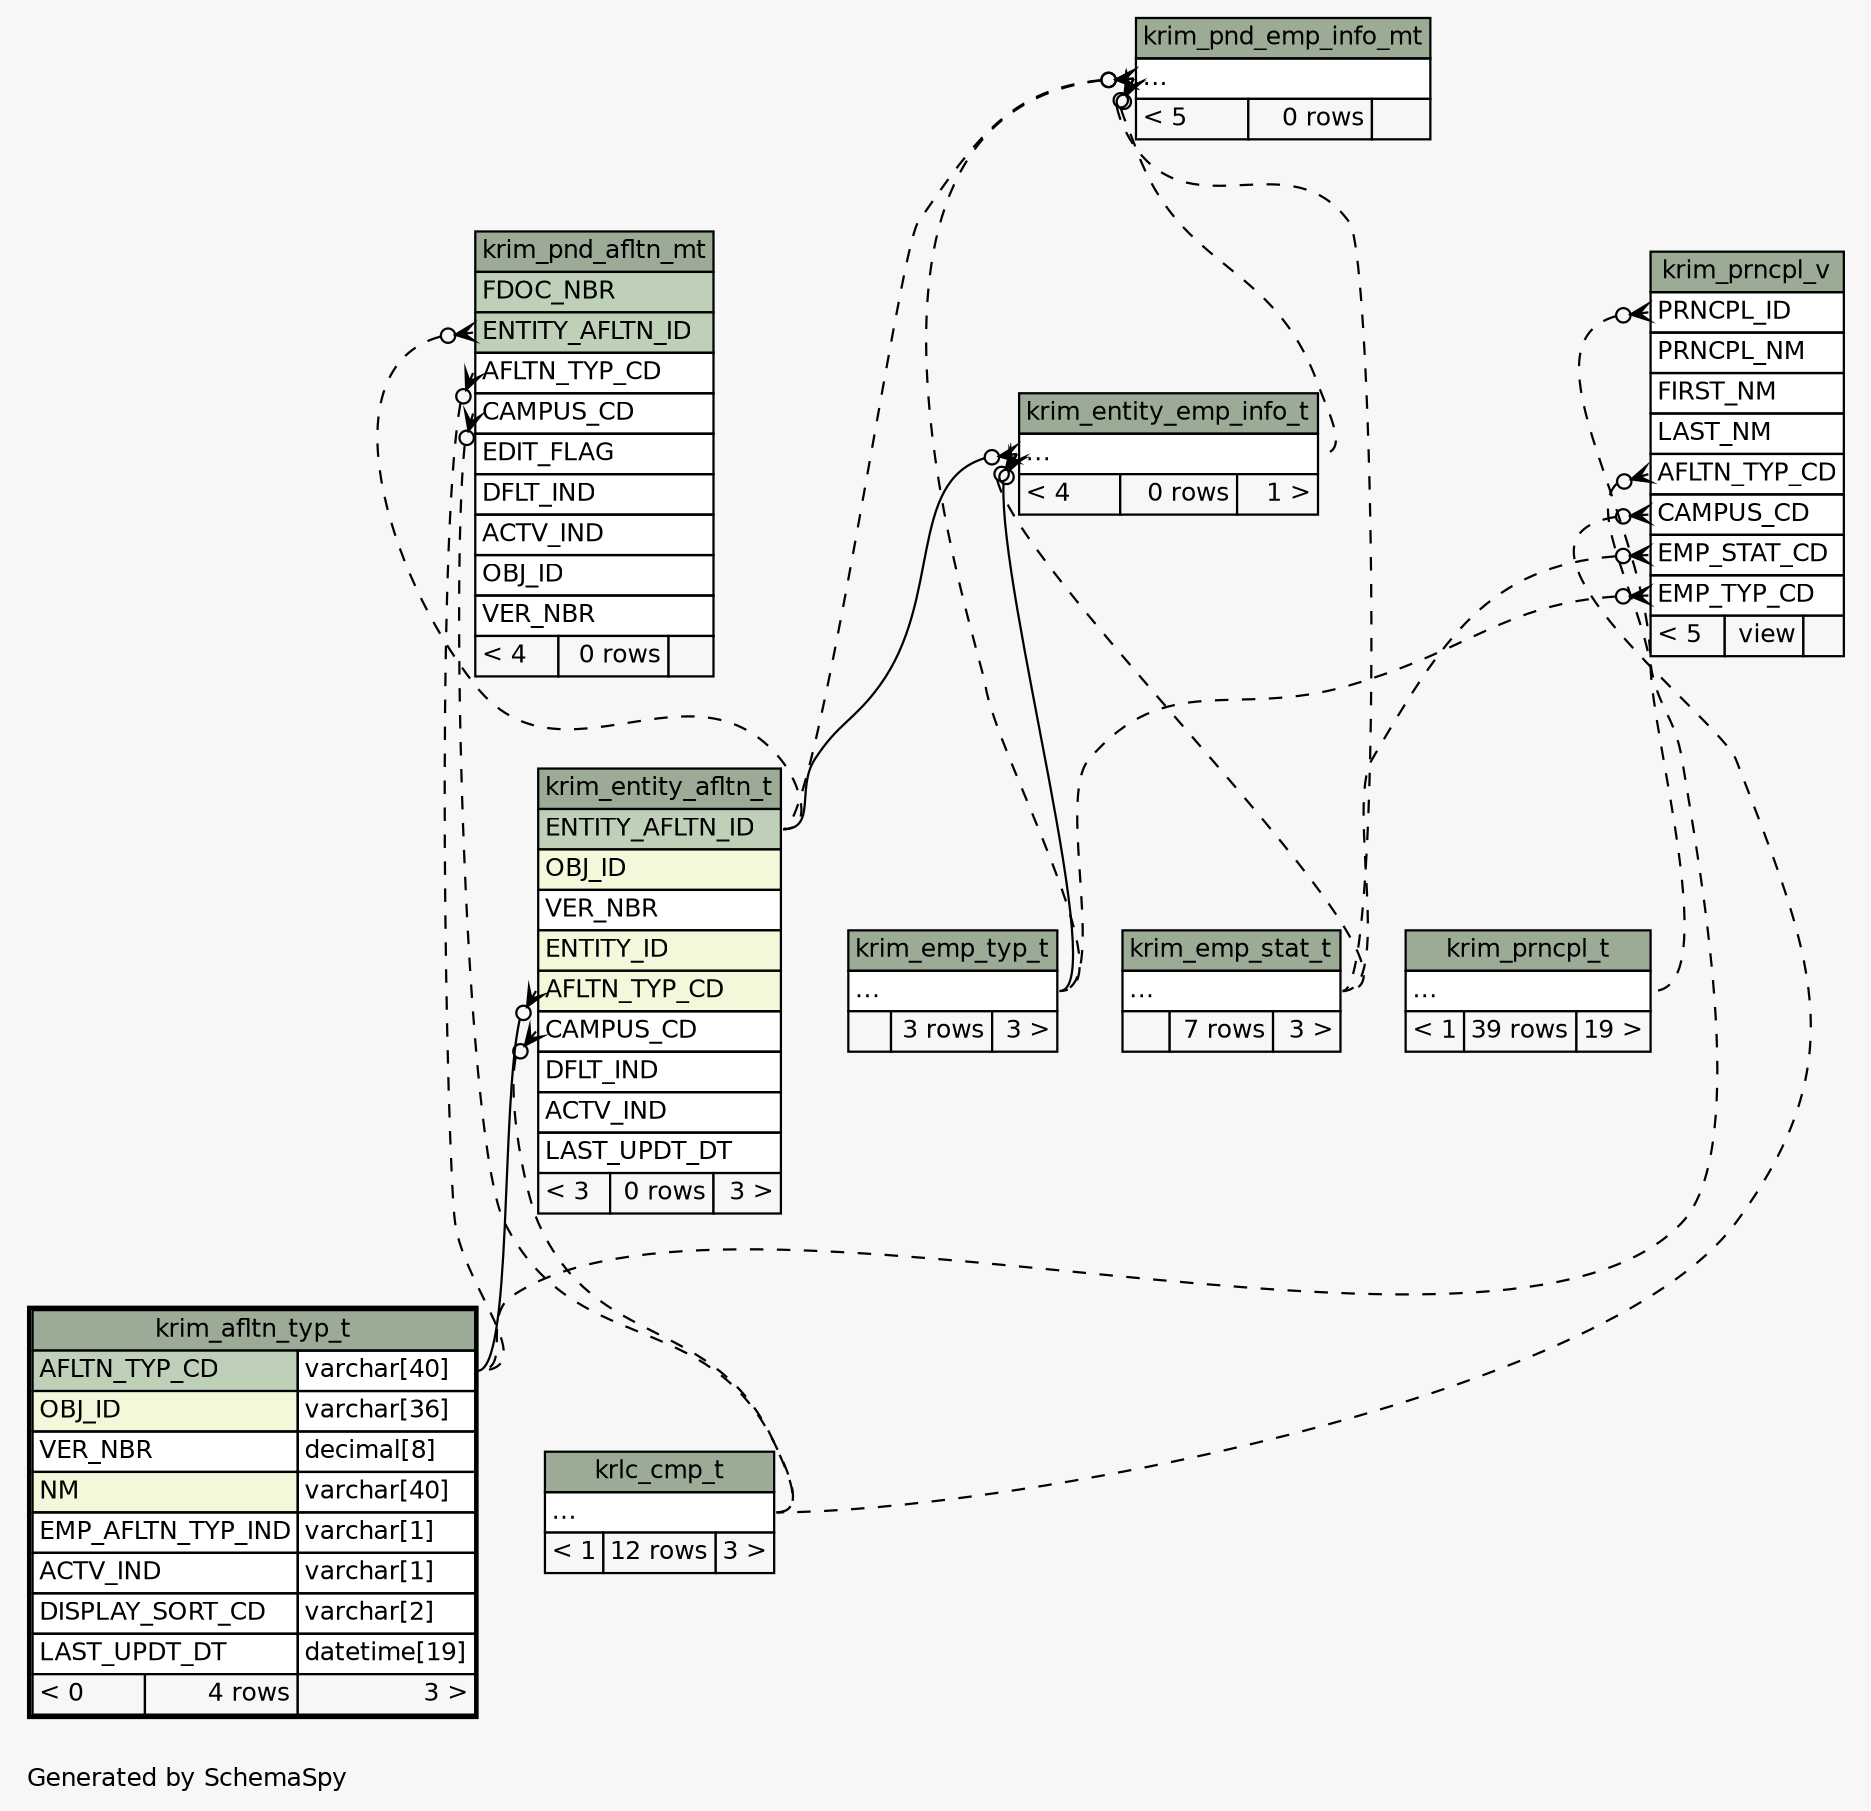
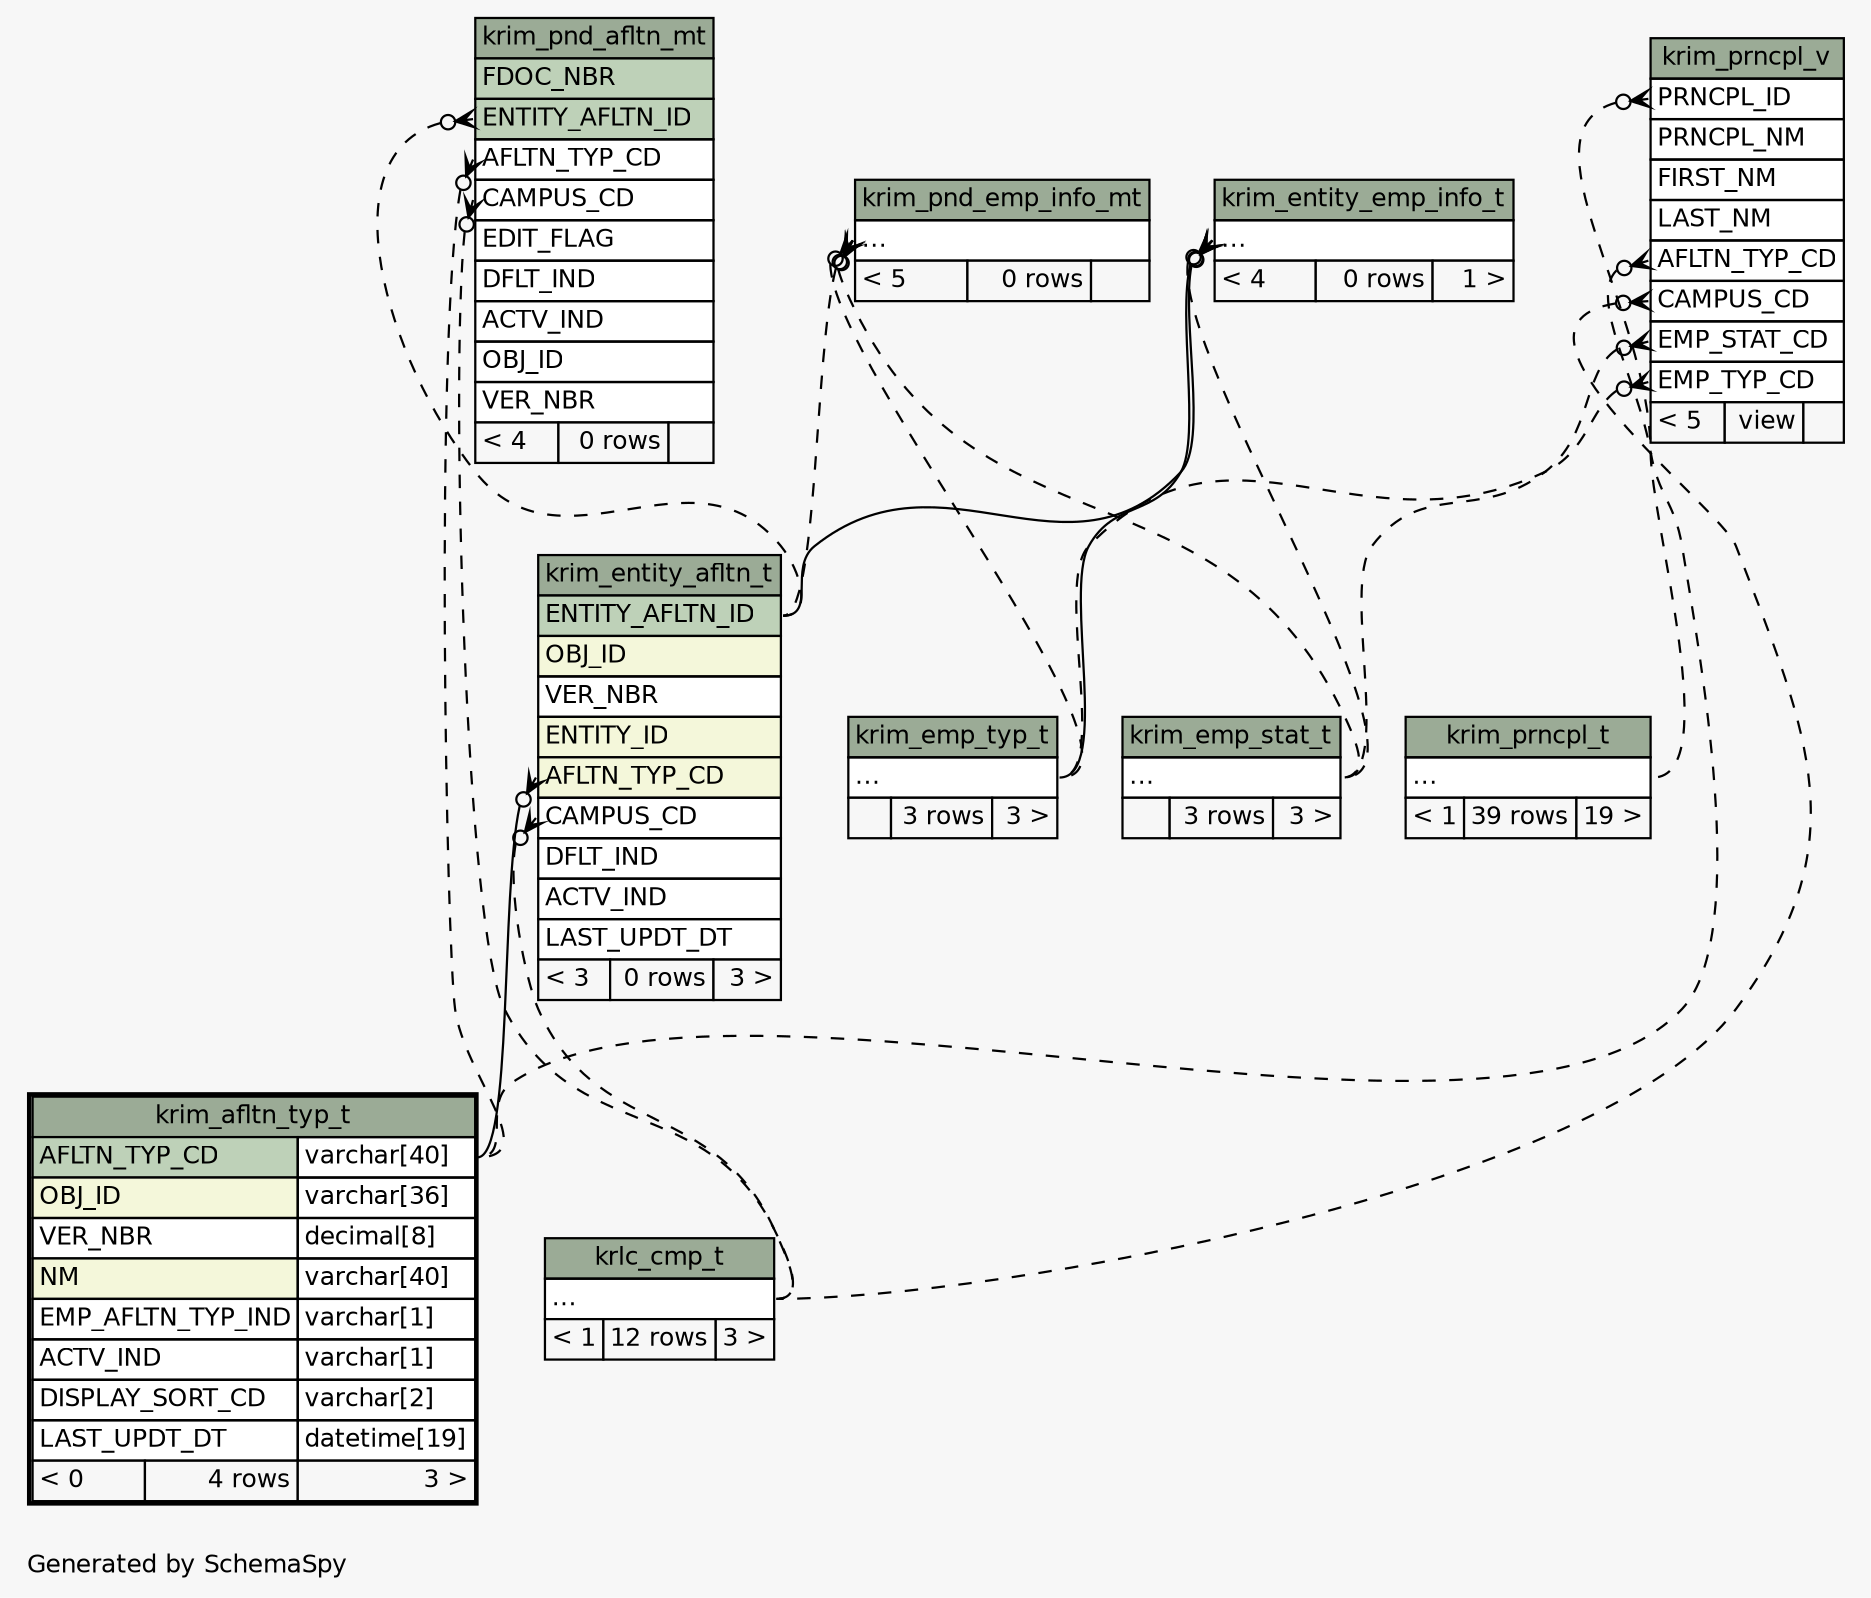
edge "krim_entity_emp_info_t" -> "krim_pnd_emp_info_mt": removed
node "krim_emp_stat_t": text "7 rows" -> "3 rows"
